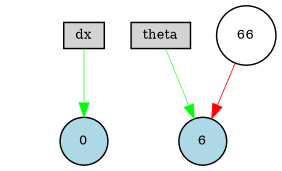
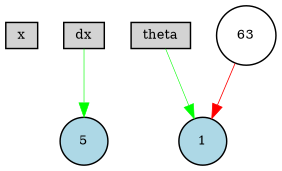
node "x": added
node "66": label "66" -> "63"
node "0": label "0" -> "5"
node "6": label "6" -> "1"
